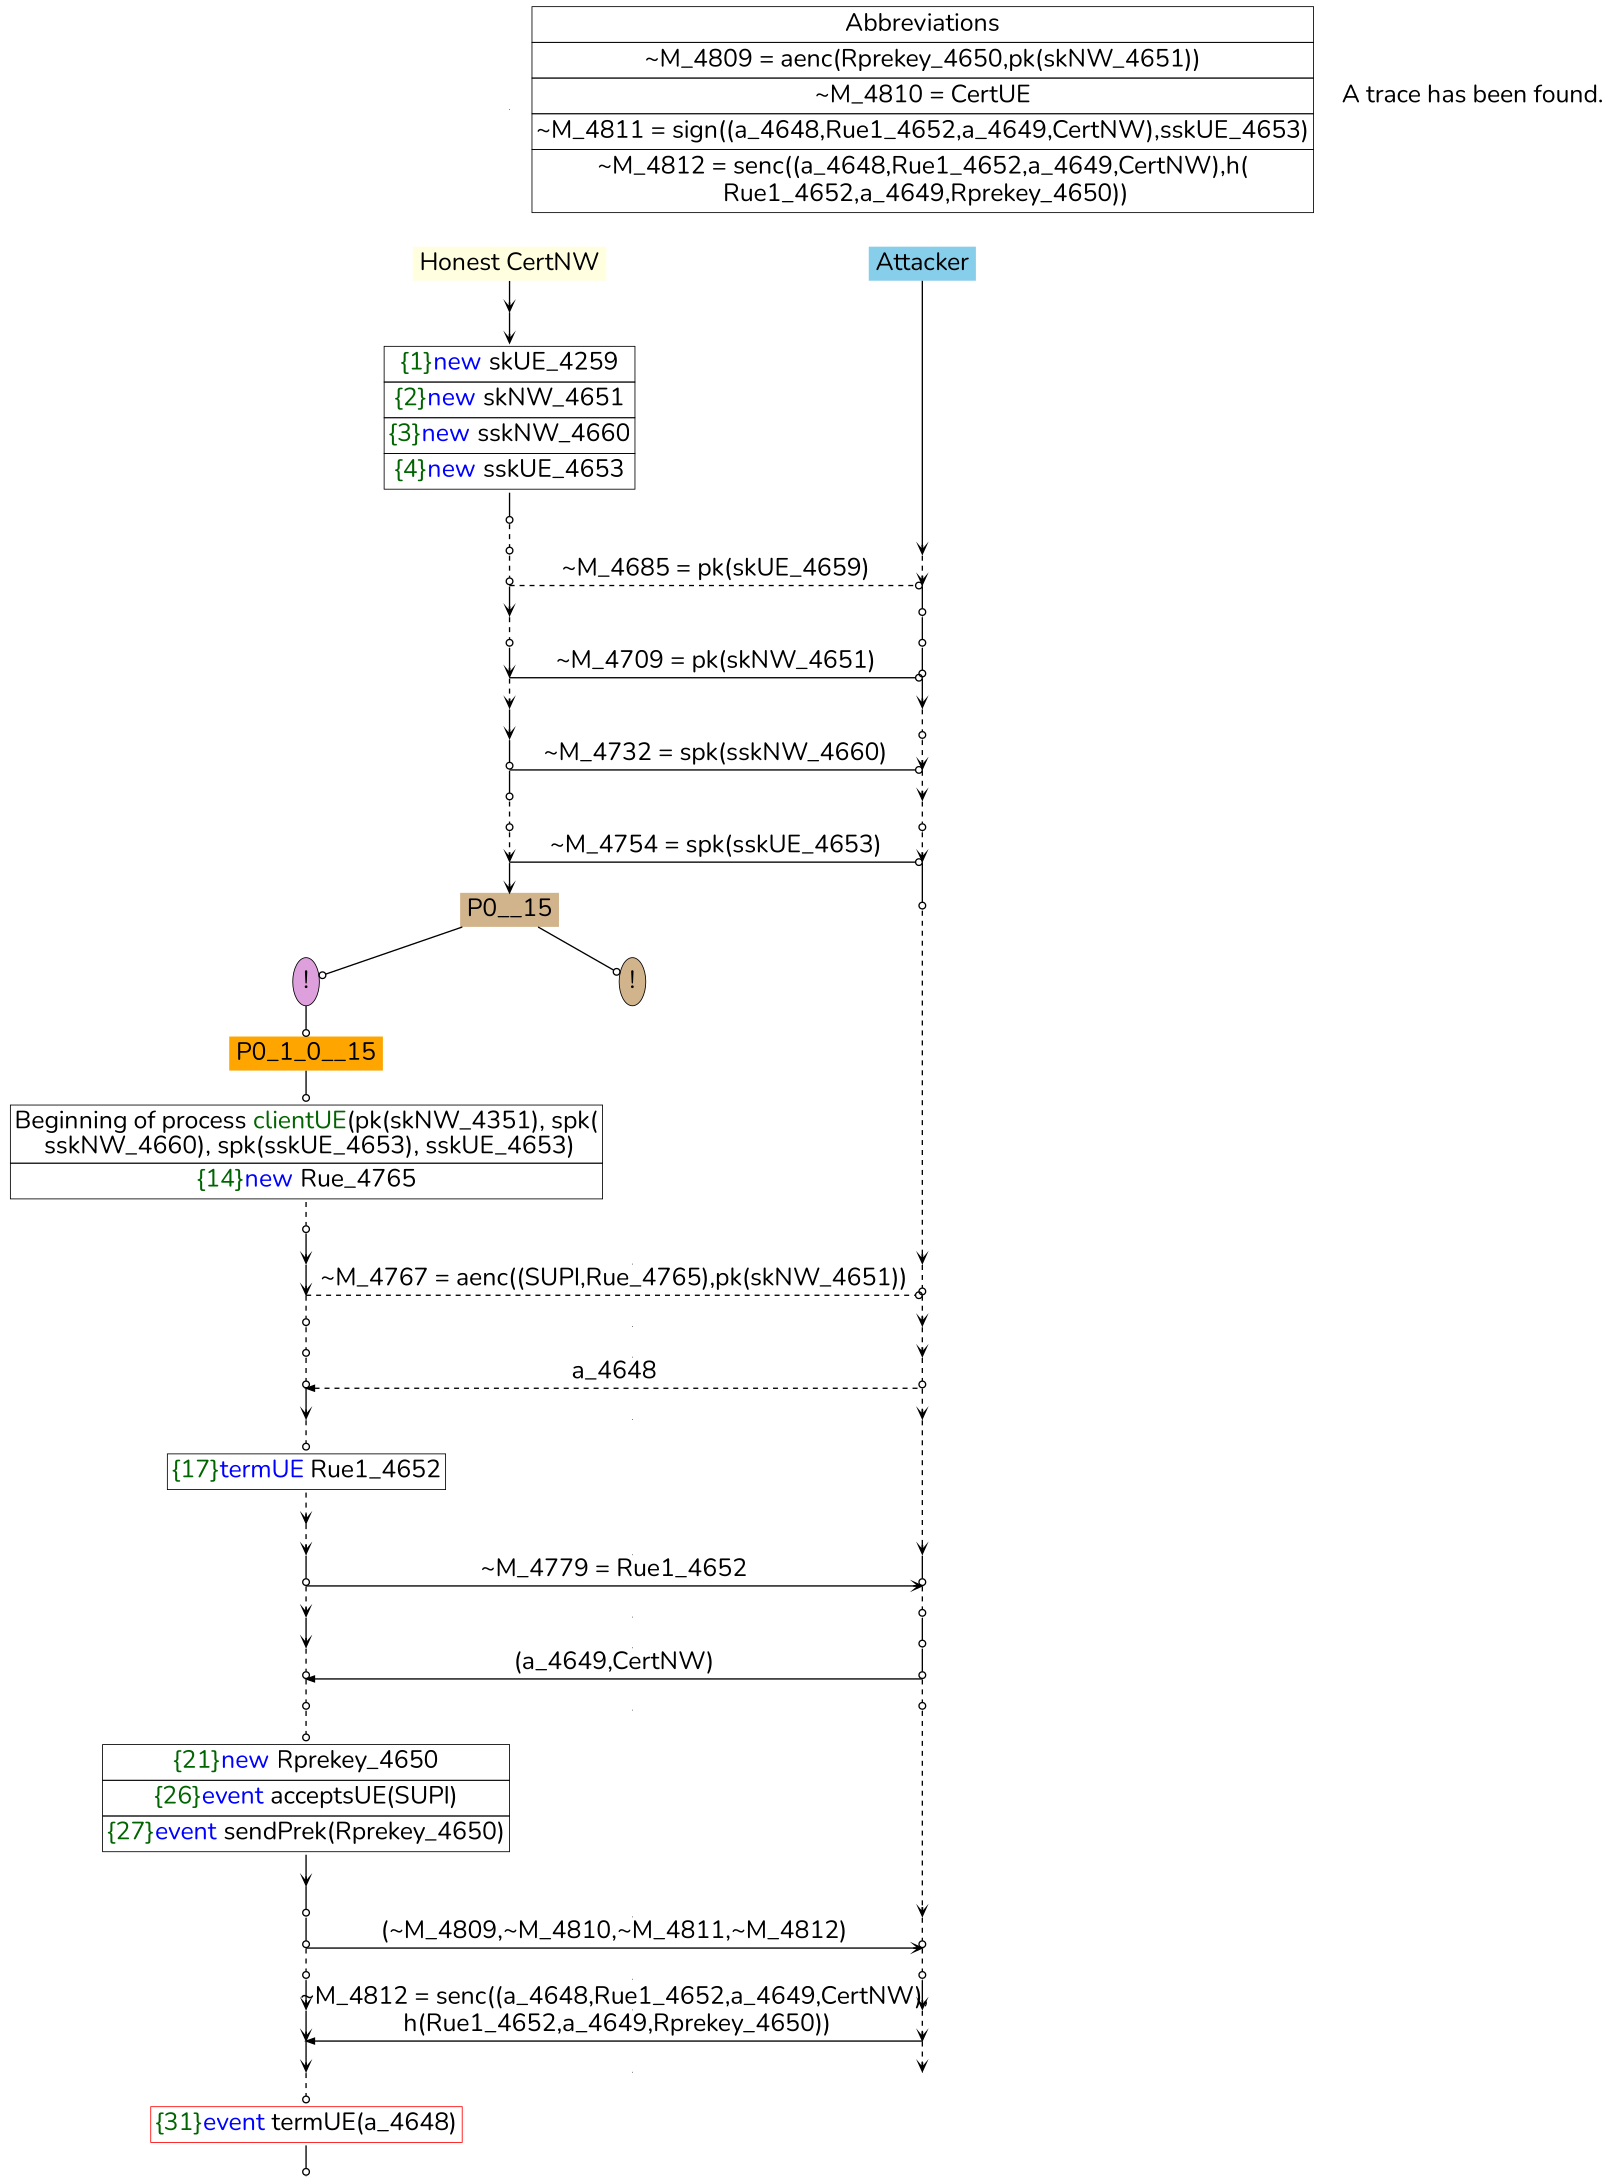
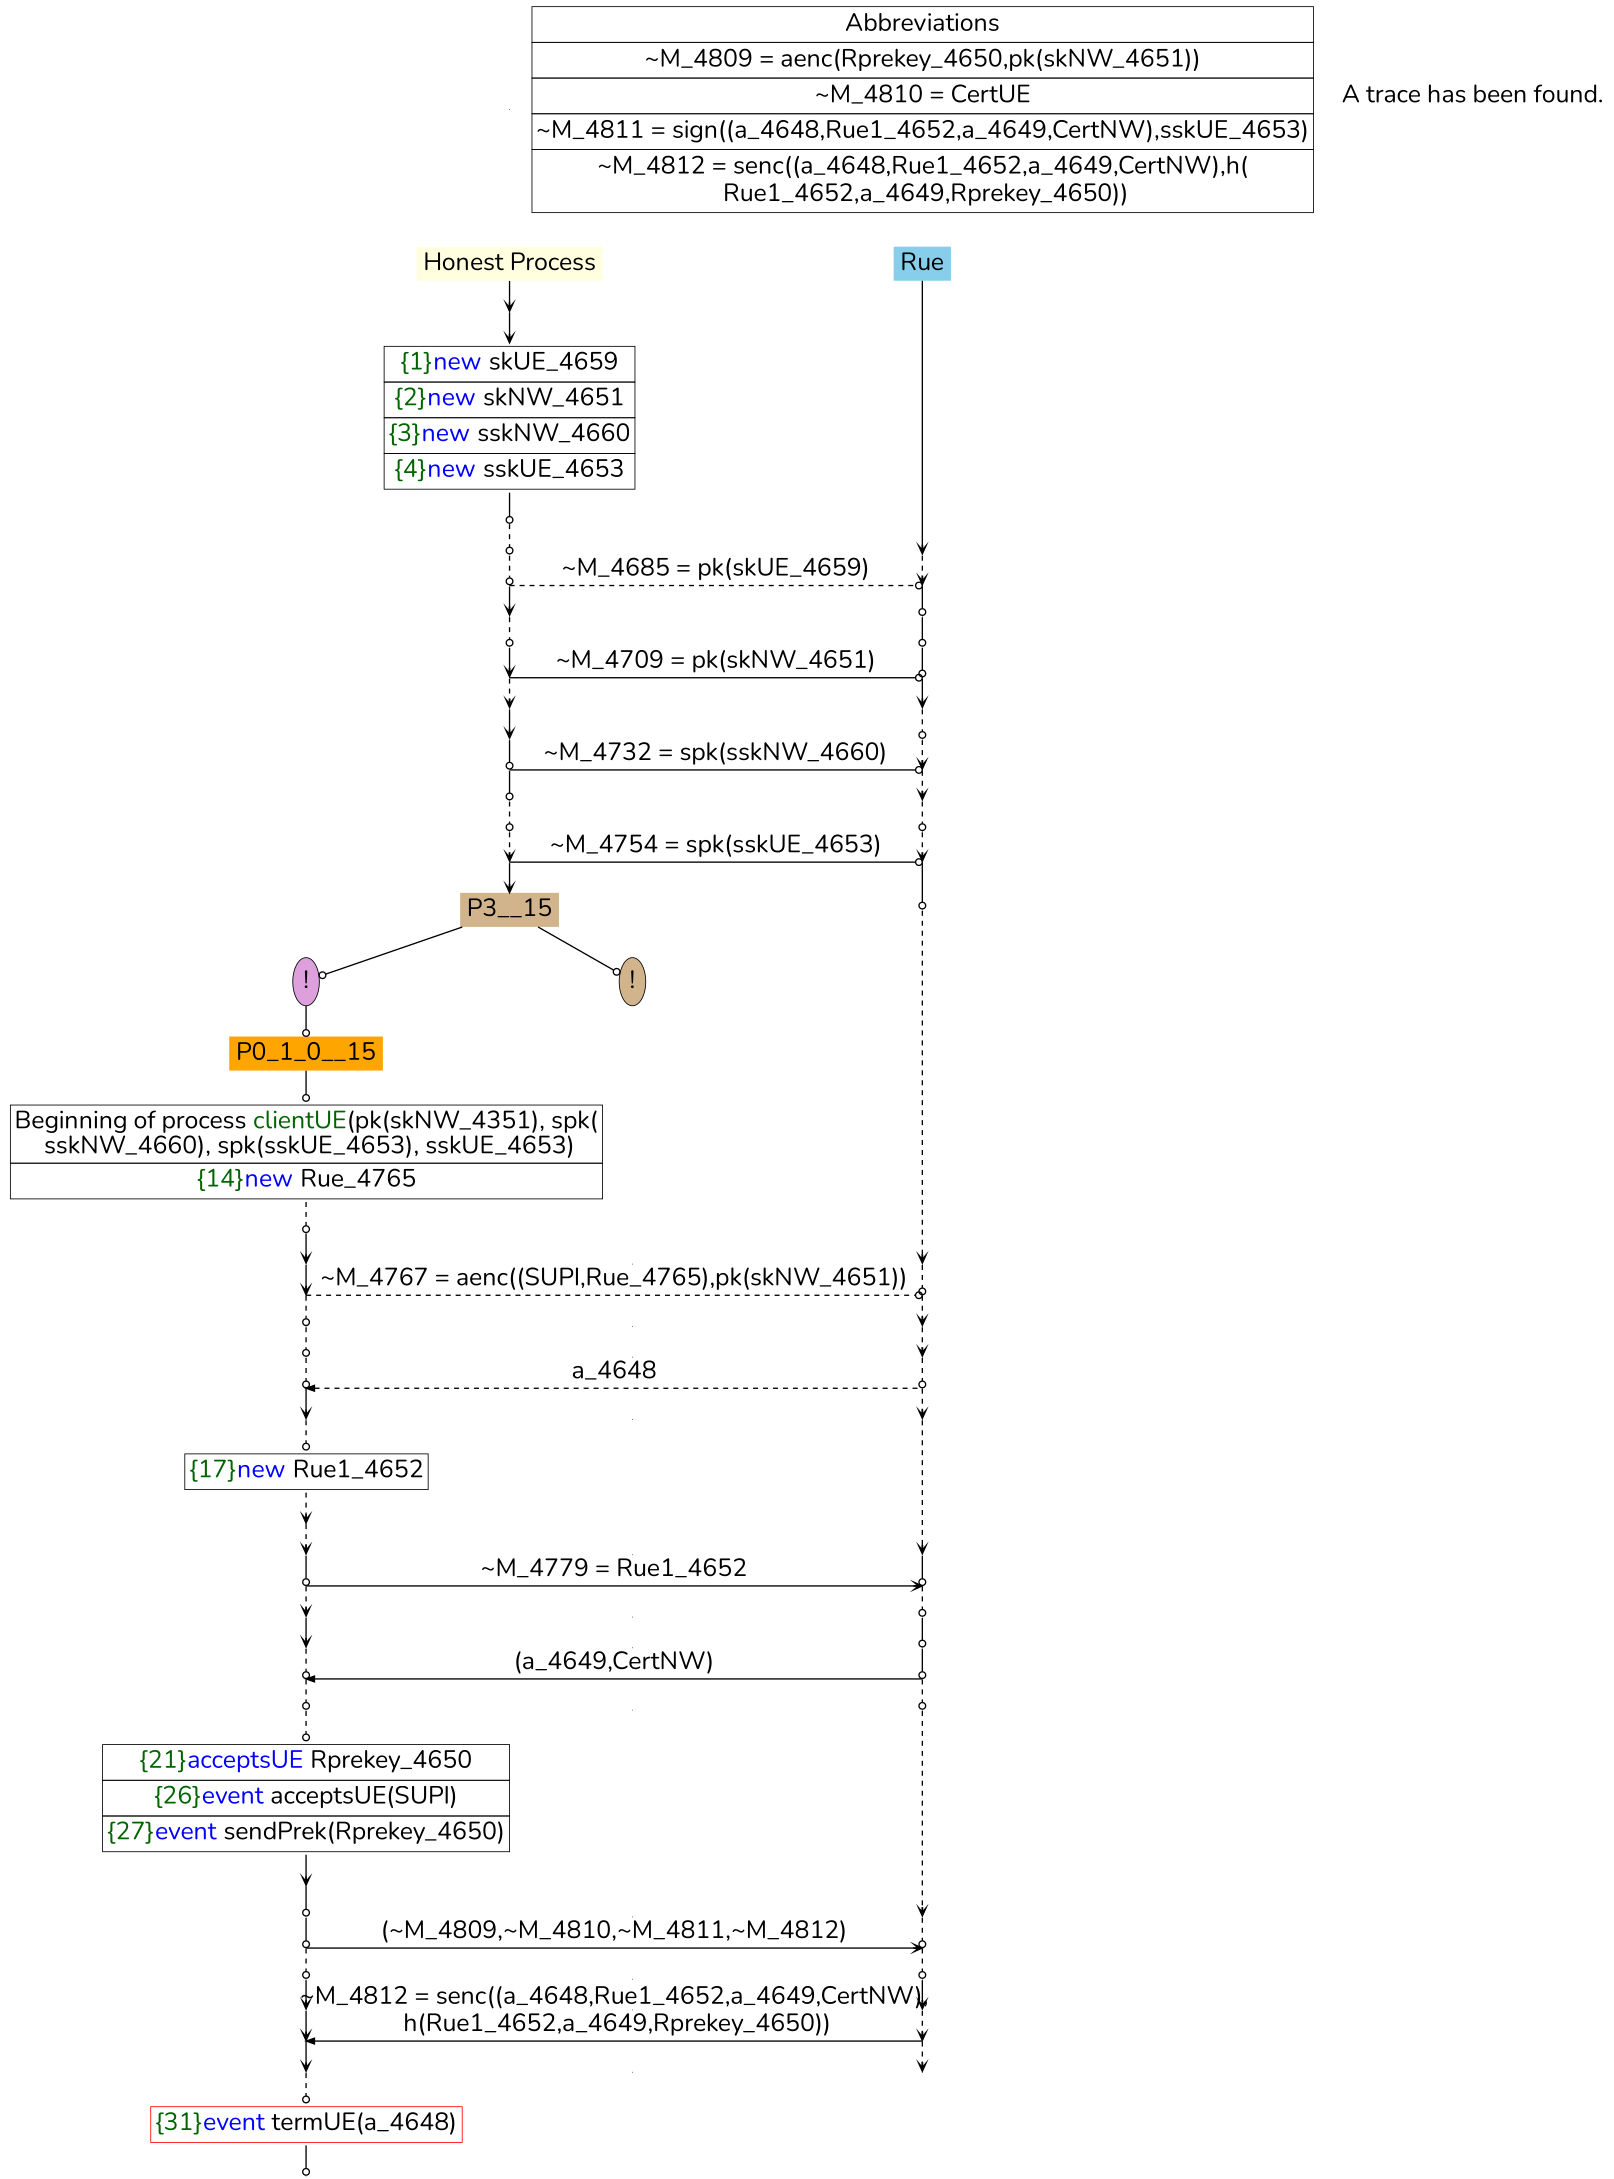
node "Honest CertNW": label "Honest CertNW" -> "Honest Process"
node "Attacker": label "Attacker" -> "Rue"
node "{1}": text "skUE_4259" -> "skUE_4659"
node "P0__15": label "P0__15" -> "P3__15"
node "{17}": text "termUE" -> "new"
node "{21}": text "new" -> "acceptsUE"
